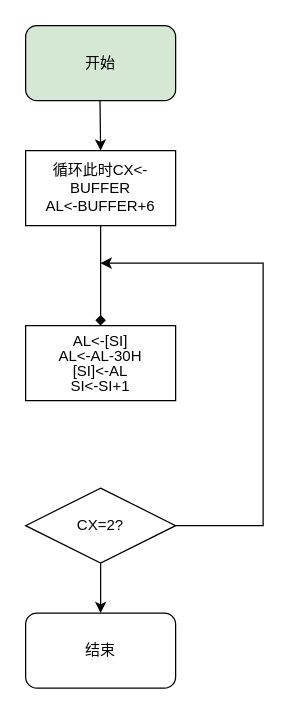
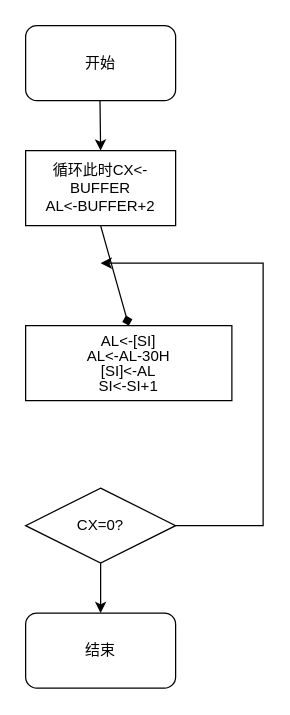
node "开始": fillcolor #d5e8d4 -> #ffffff
node "循环此时CX<-BUFFER AL<-BUFFER+6": label "循环此时CX<-BUFFER AL<-BUFFER+6" -> "循环此时CX<-BUFFER AL<-BUFFER+2"
node "AL<-[SI] AL<-AL-30H [SI]<-AL SI<-SI+1": size 150x75 -> 206x75
node "CX=2?": label "CX=2?" -> "CX=0?"
